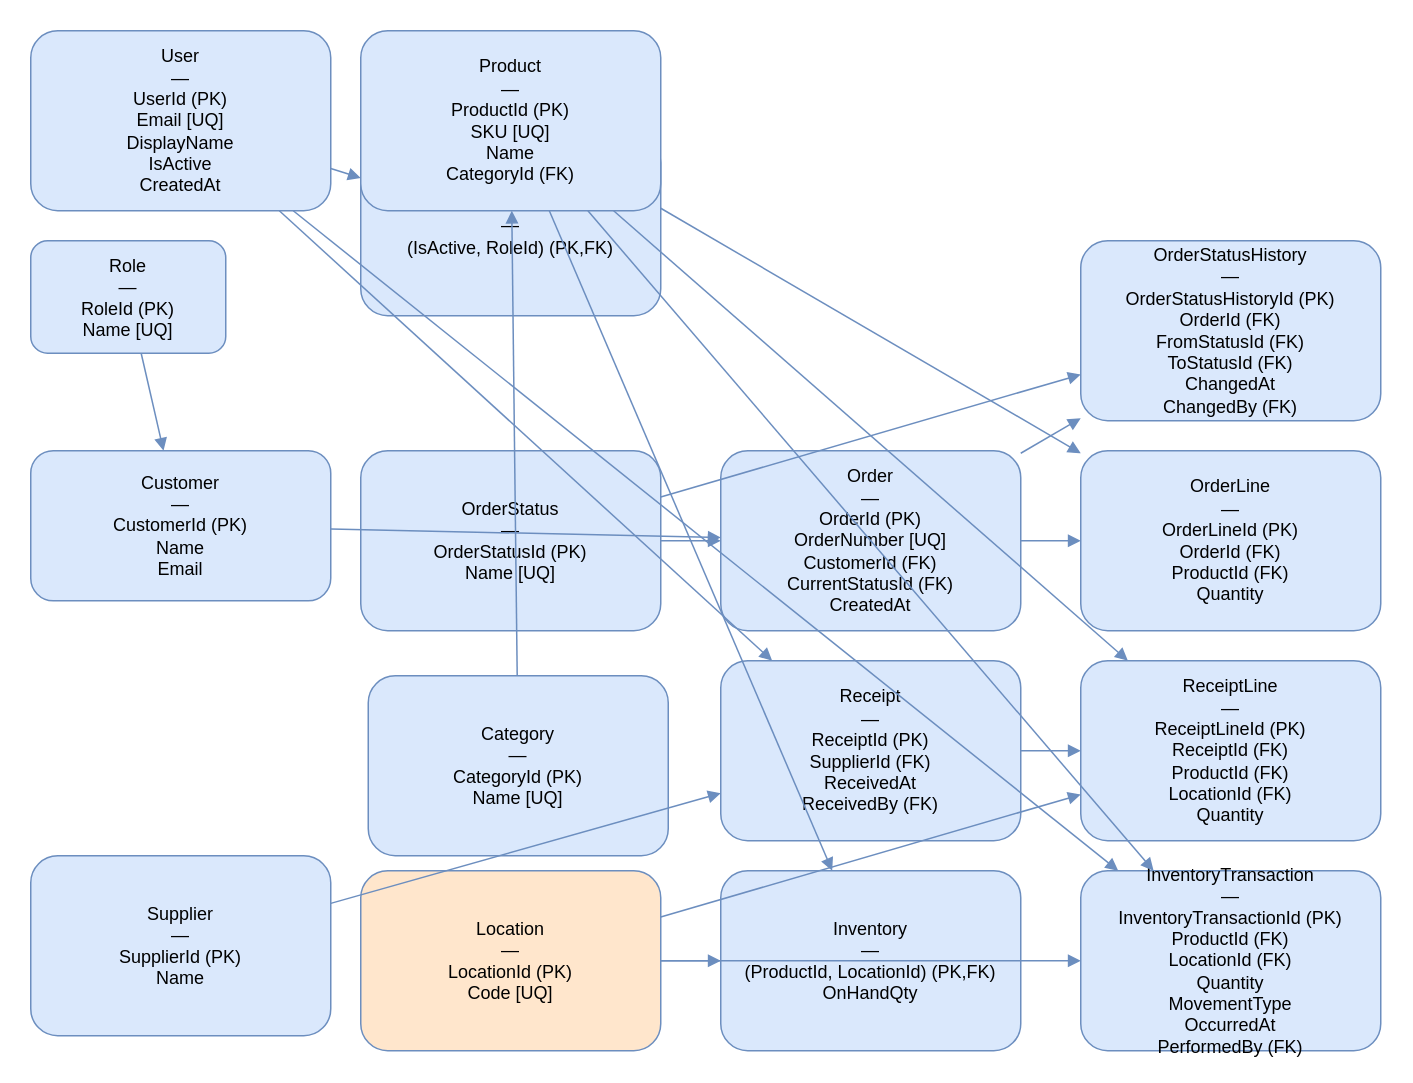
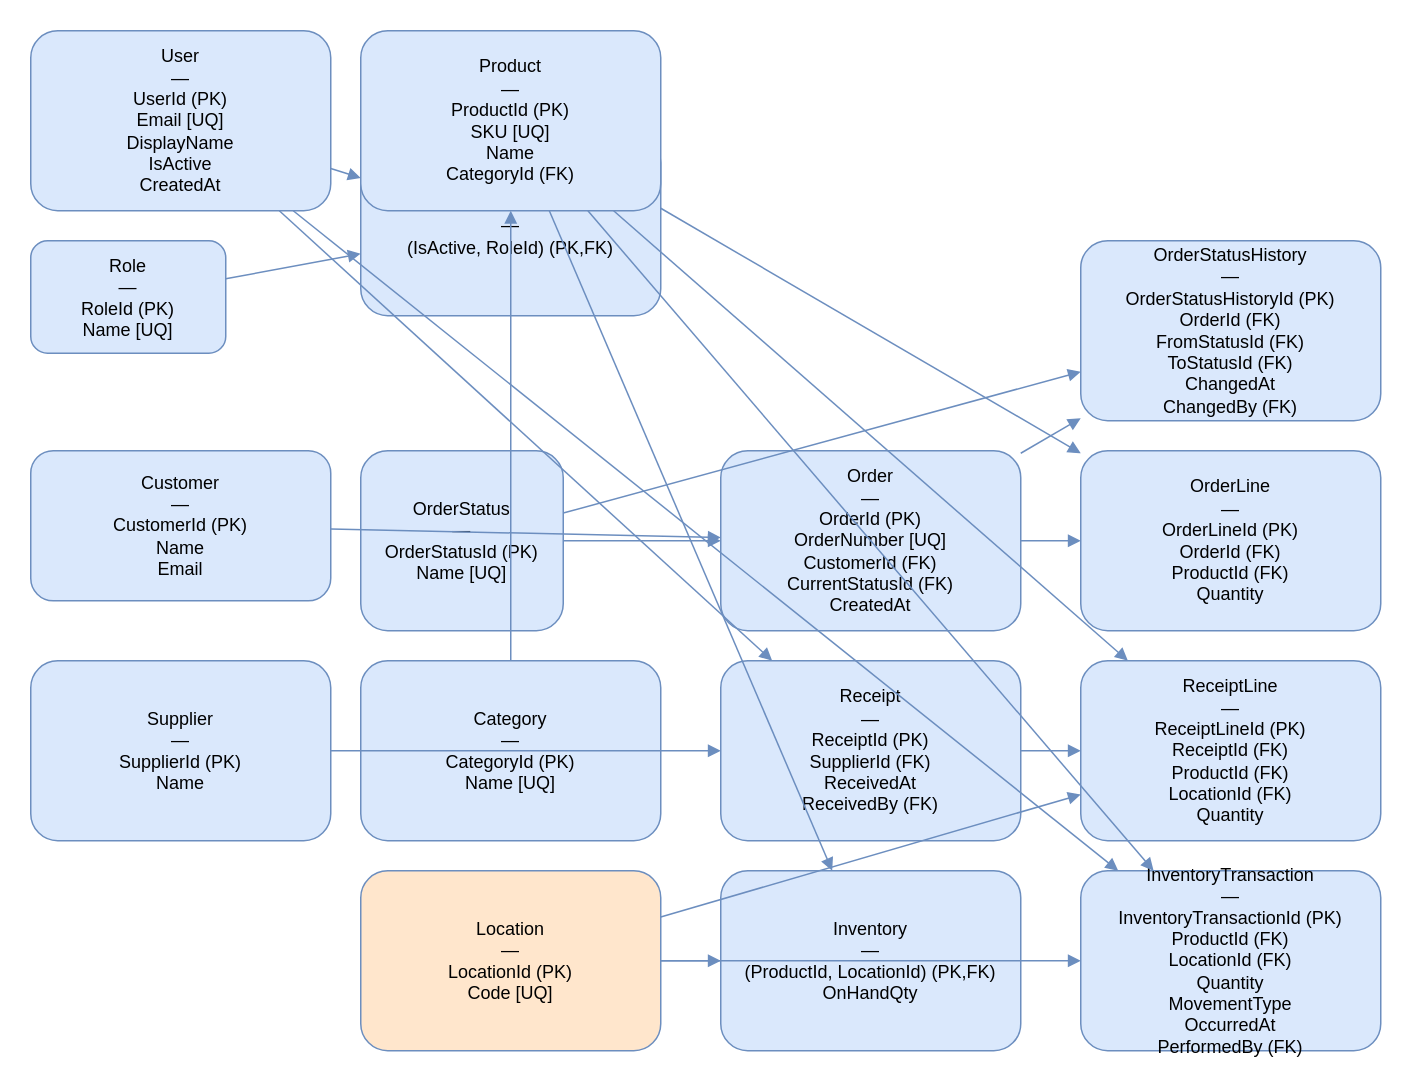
edge "Role — RoleId (PK) Name [UQ]" -> "Customer — CustomerId (PK) Name Email": now "Role — RoleId (PK) Name [UQ]" -> "UserRole — (IsActive, RoleId) (PK,FK)"
node "OrderStatus — OrderStatusId (PK) Name [UQ]": size 300x180 -> 203x180
node "Category — CategoryId (PK) Name [UQ]": moved (518, 766) -> (511, 751)
node "Supplier — SupplierId (PK) Name": moved (181, 946) -> (181, 751)
